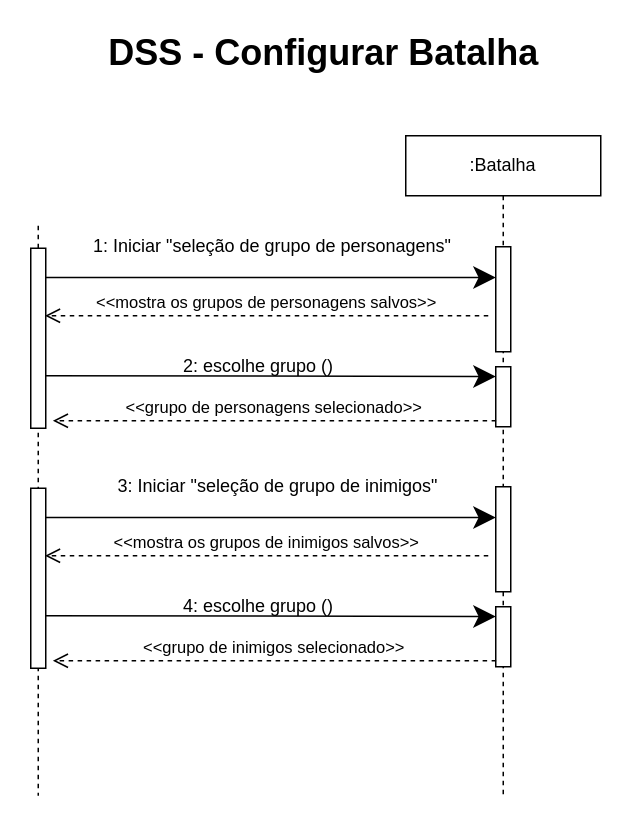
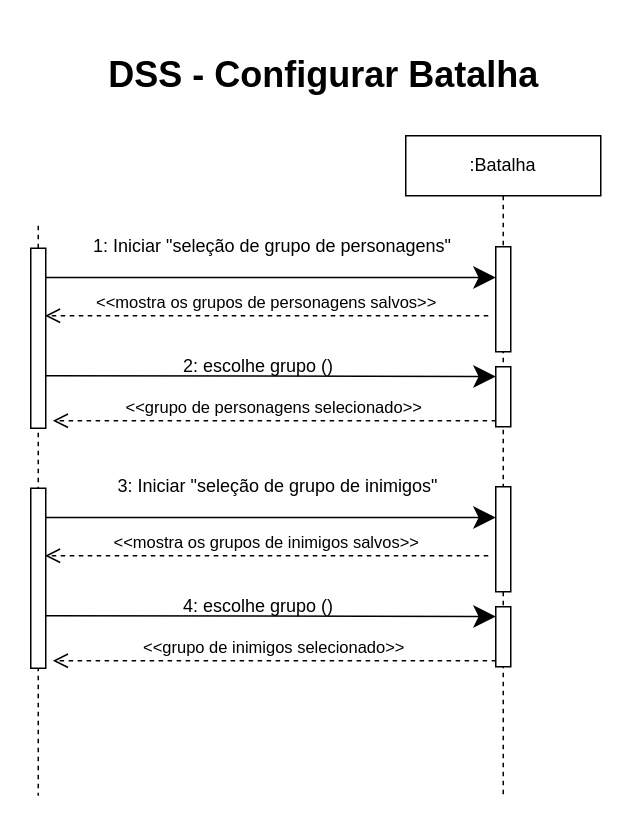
node "DSS - Configurar Batalha": moved (323, 53) -> (323, 76)
